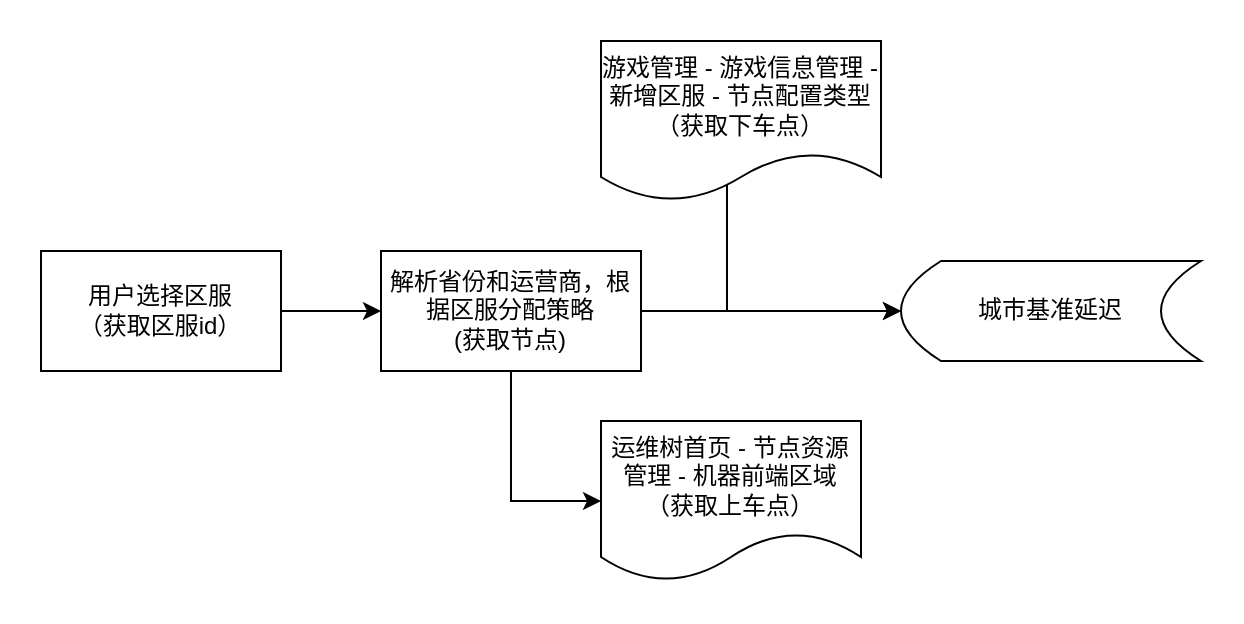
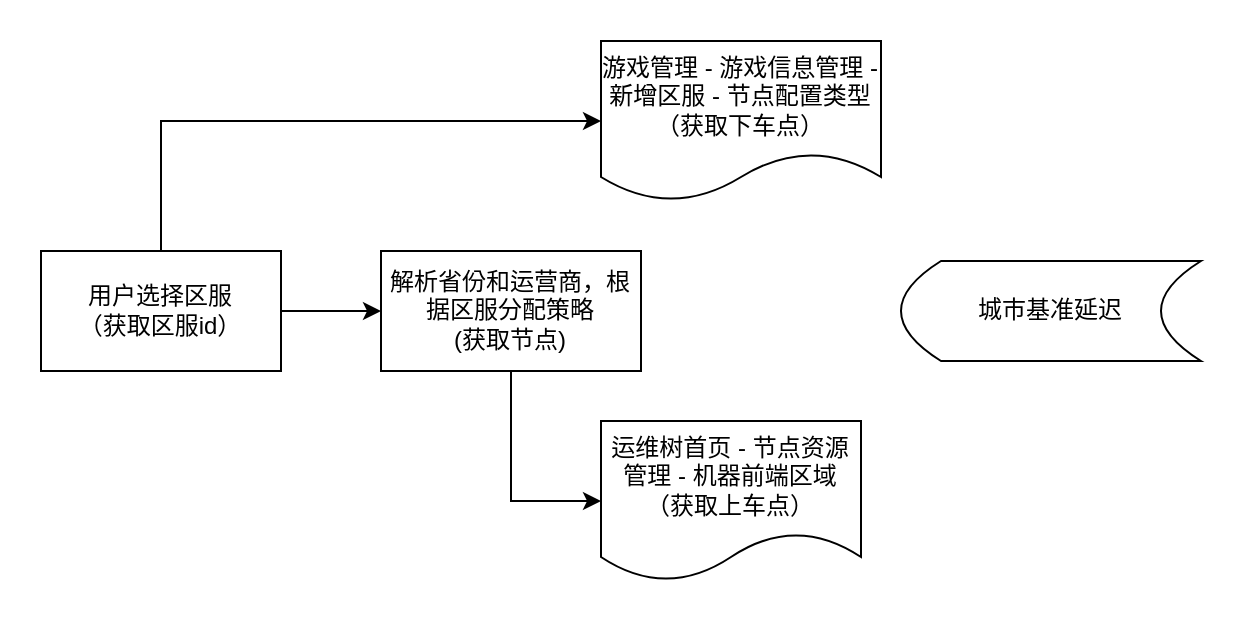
edge "用户选择区服 （获取区服id）" -> "游戏管理 - 游戏信息管理 - 新增区服 - 节点配置类型 （获取下车点）": added
edge "游戏管理 - 游戏信息管理 - 新增区服 - 节点配置类型 （获取下车点）" -> "城市基准延迟": removed
edge "解析省份和运营商，根据区服分配策略 (获取节点)" -> "城市基准延迟": removed
